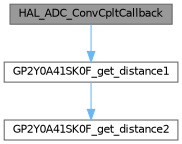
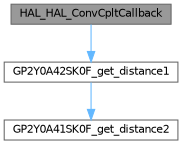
node "HAL_ADC_ConvCpltCallback": label "HAL_ADC_ConvCpltCallback" -> "HAL_HAL_ConvCpltCallback"
node "GP2Y0A41SK0F_get_distance1": label "GP2Y0A41SK0F_get_distance1" -> "GP2Y0A42SK0F_get_distance1"
